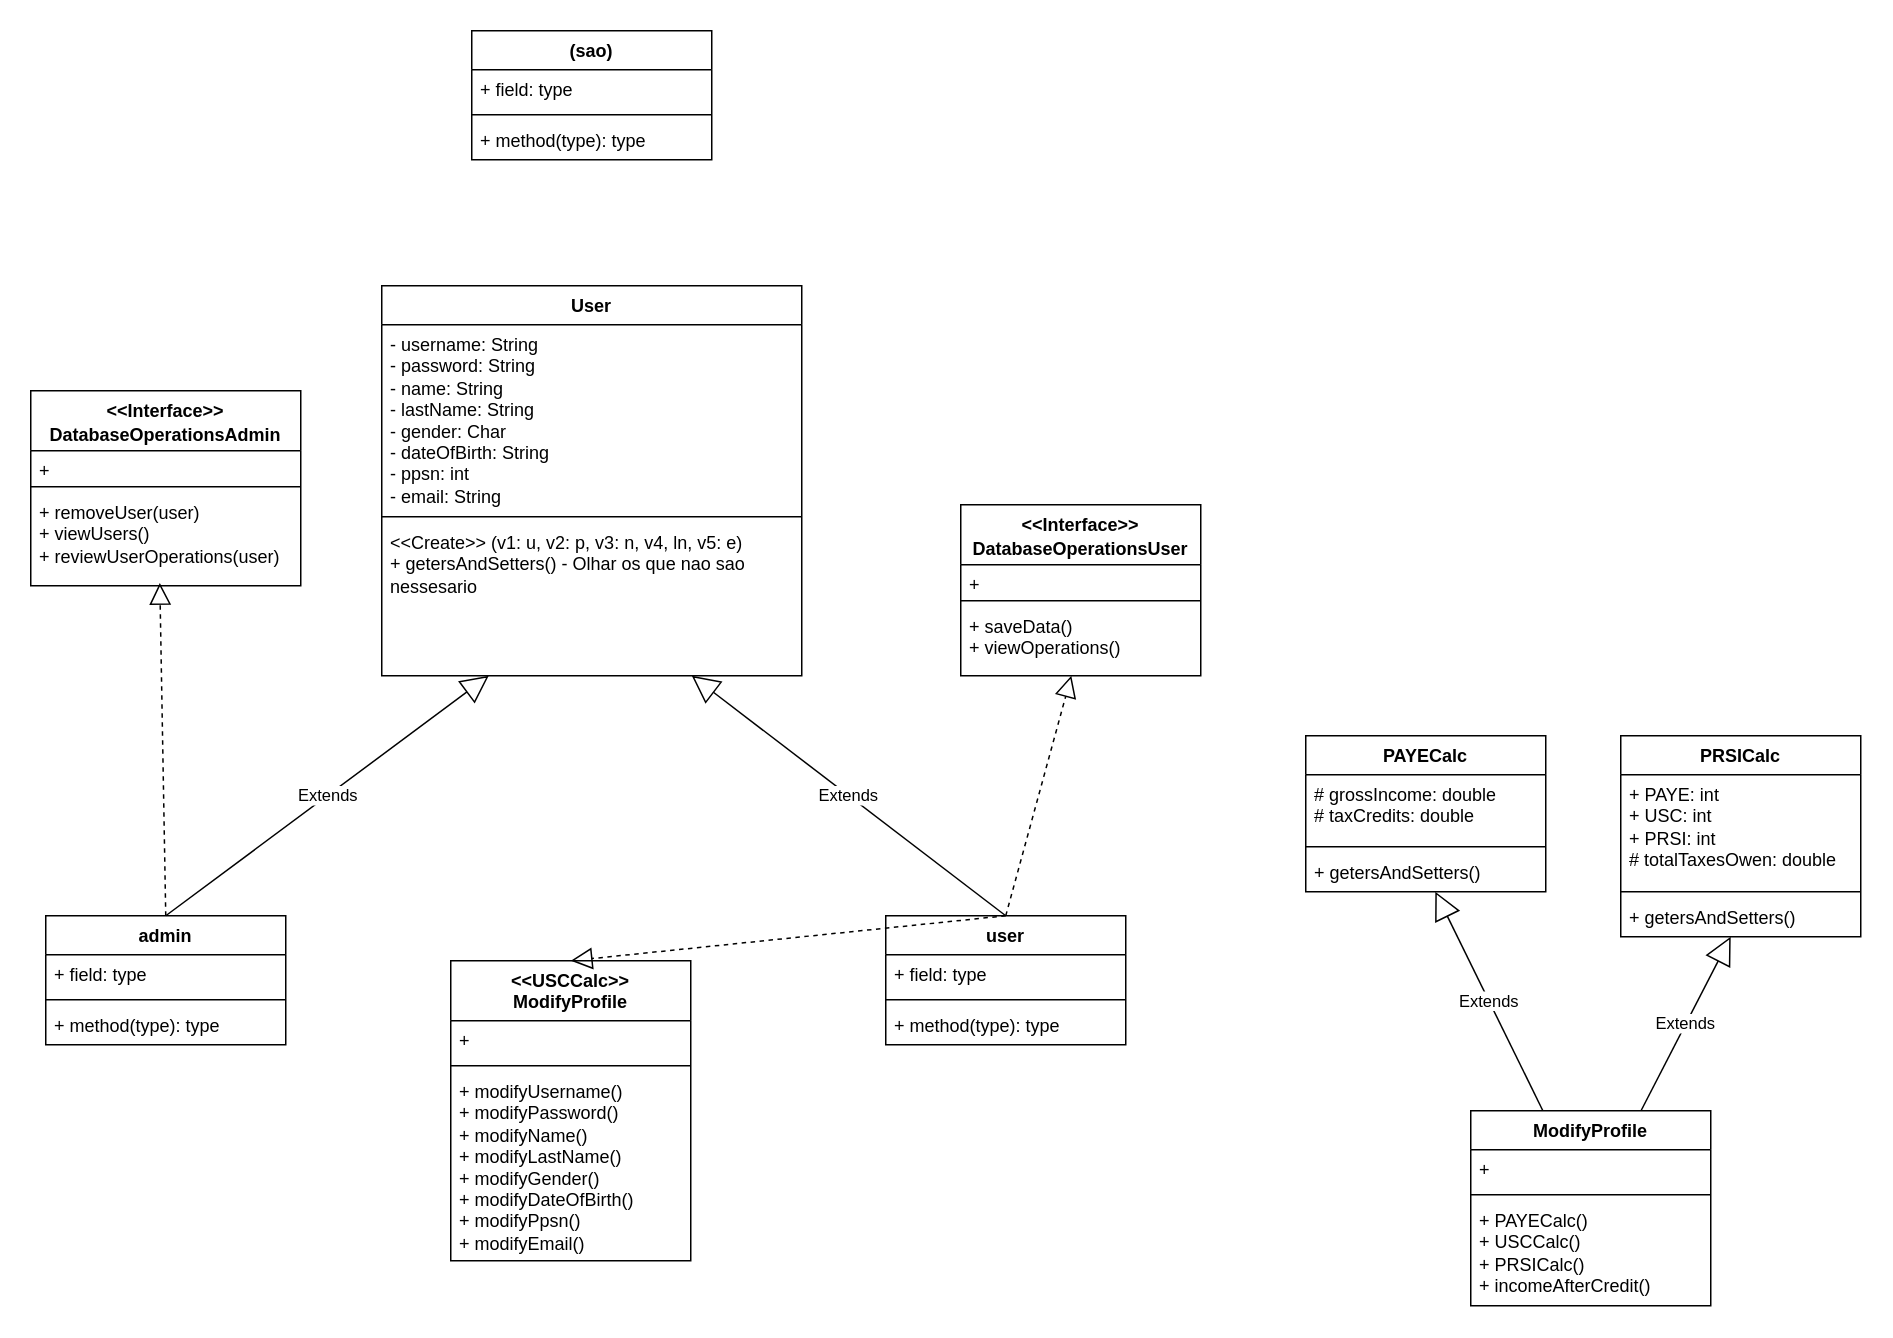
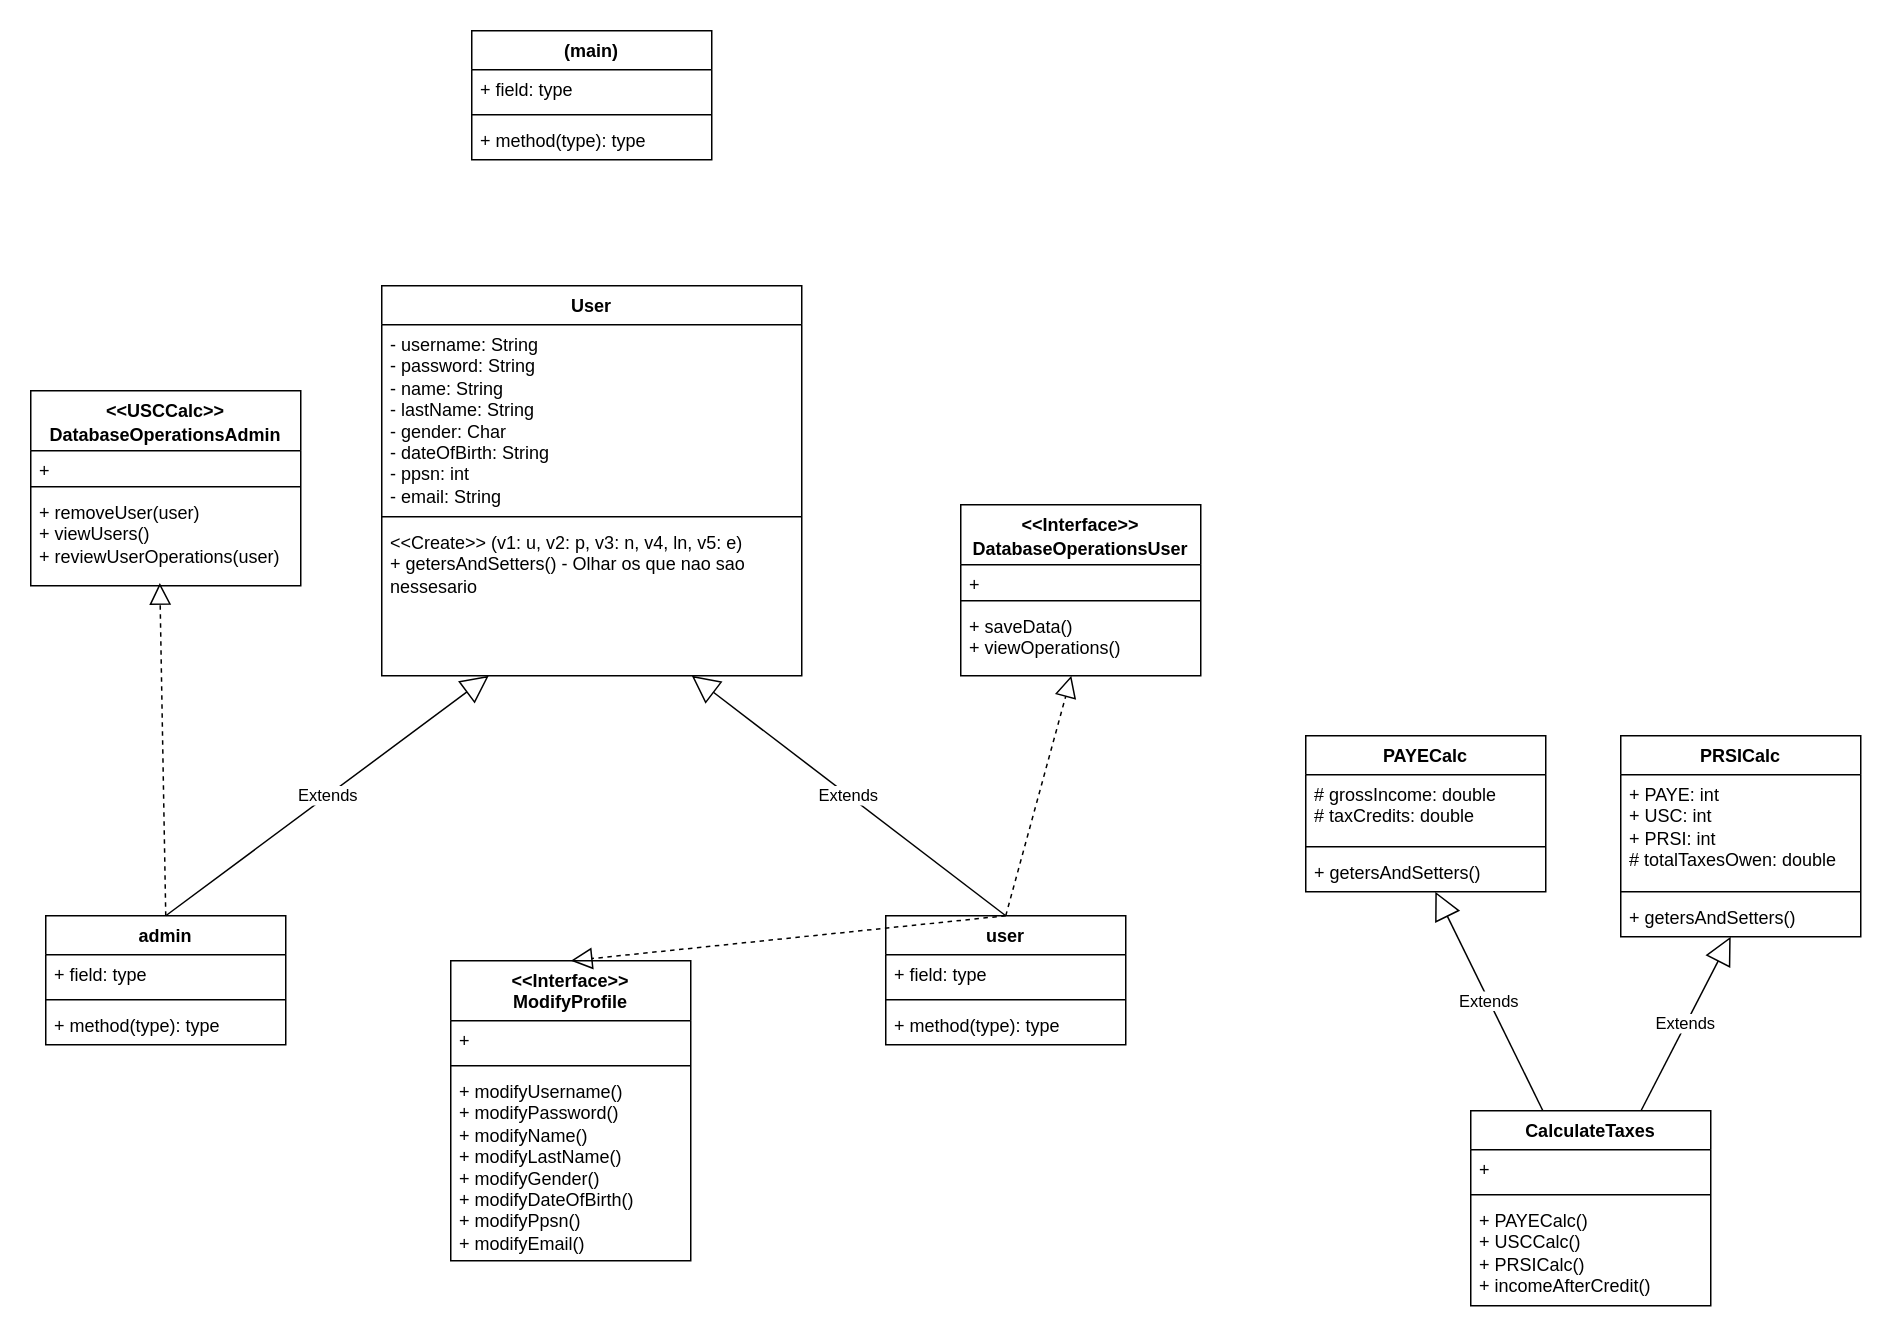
node "(sao)": label "(sao)" -> "(main)"
node "<<Interface>> DatabaseOperationsAdmin": label "<<Interface>> DatabaseOperationsAdmin" -> "<<USCCalc>> DatabaseOperationsAdmin"
node "<<USCCalc>> ModifyProfile": label "<<USCCalc>> ModifyProfile" -> "<<Interface>> ModifyProfile"
node "ModifyProfile": label "ModifyProfile" -> "CalculateTaxes"
